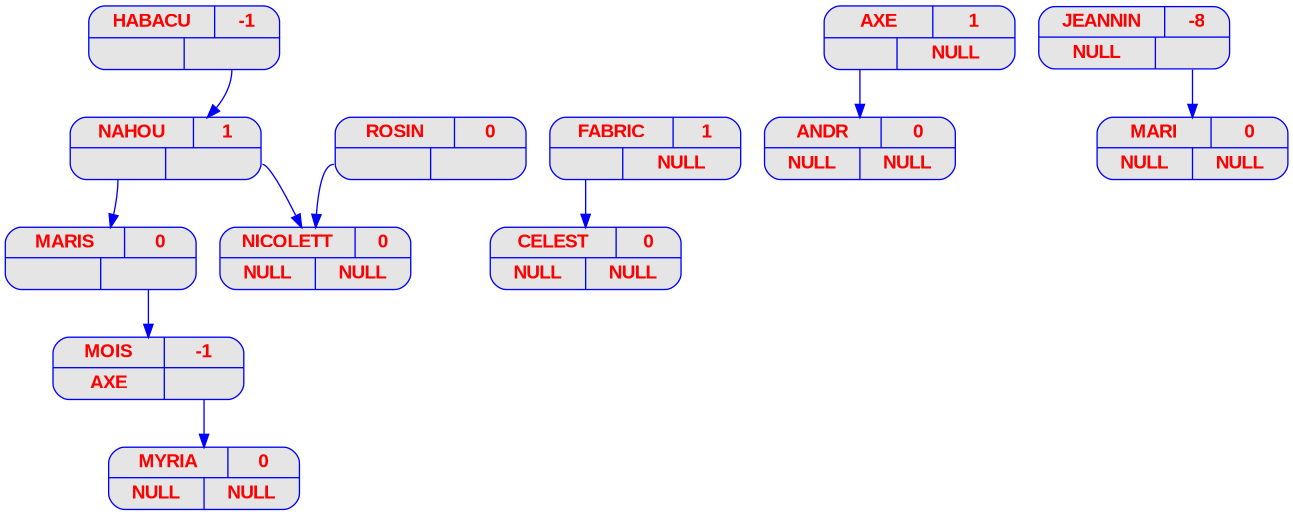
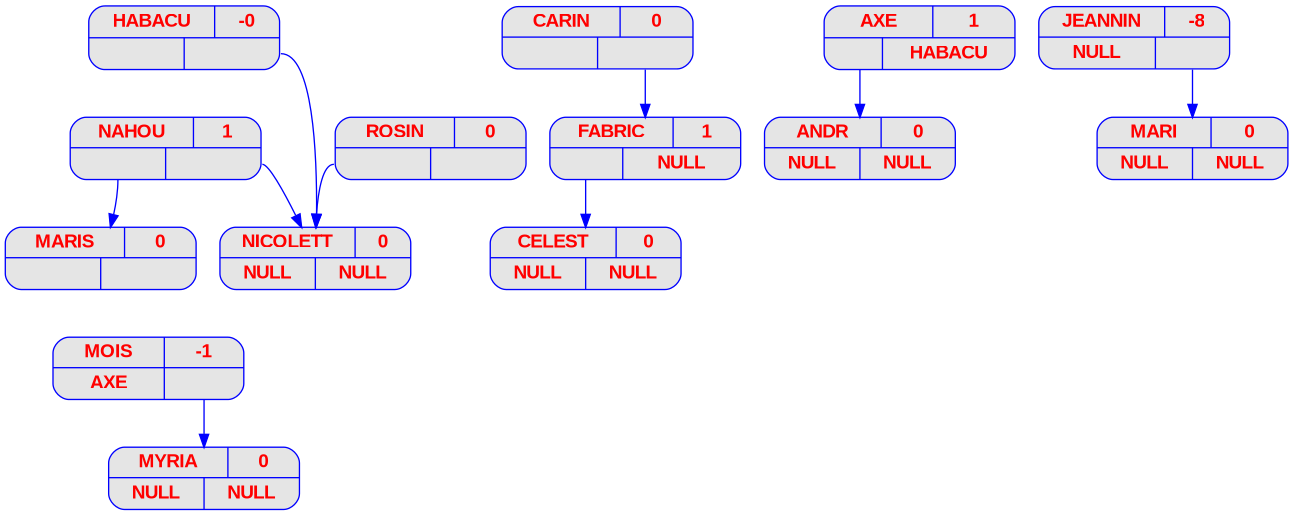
node "HABACU": text "-1" -> "-0"
node "CARIN": added
node "AXE": text "NULL" -> "HABACU"
edge "HABACU" -> "NAHOU": now "HABACU" -> "NICOLETT"
edge "MARIS" -> "MOIS": removed
